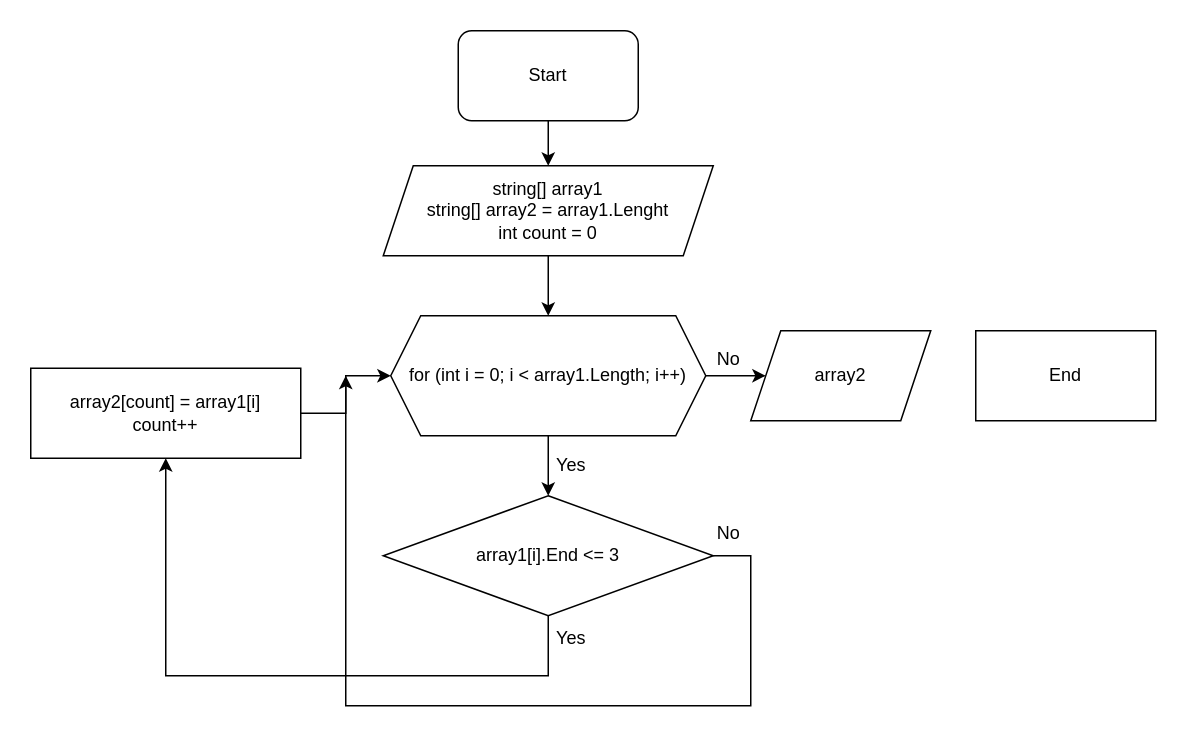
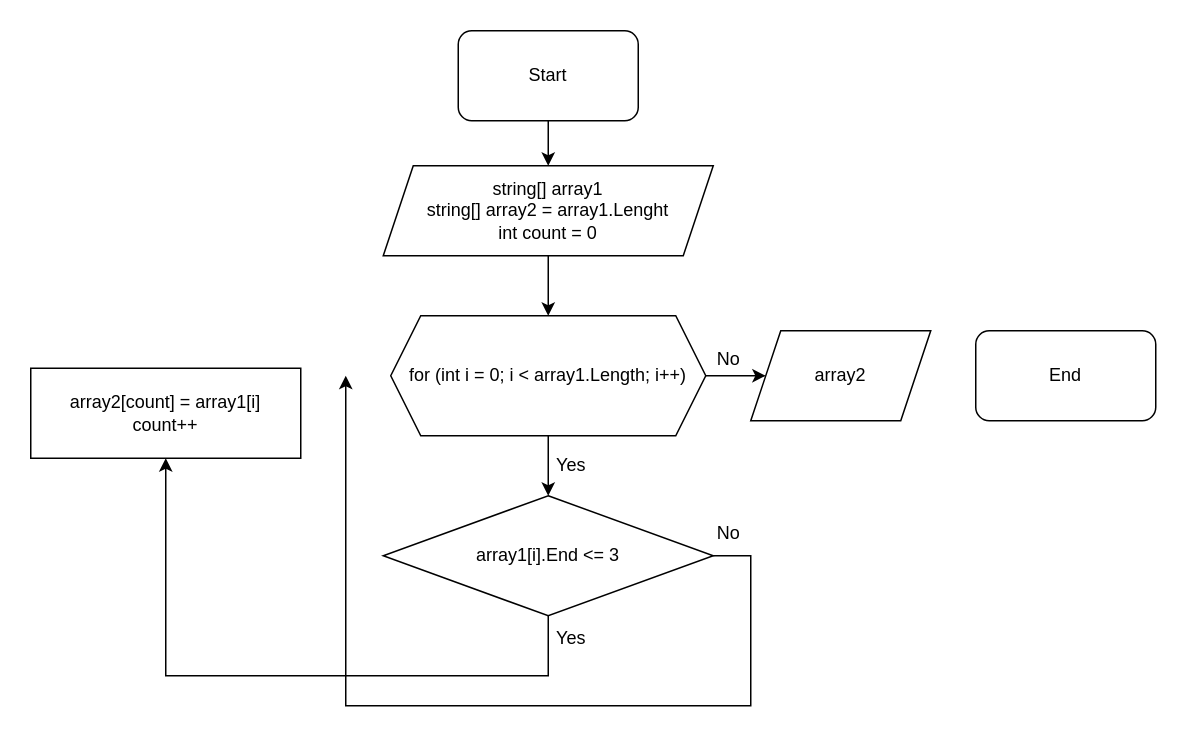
node "End": shape rectangle -> rounded rectangle
edge "array2[count] = array1[i] count++" -> "for (int i = 0; i < array1.Length; i++)": removed
